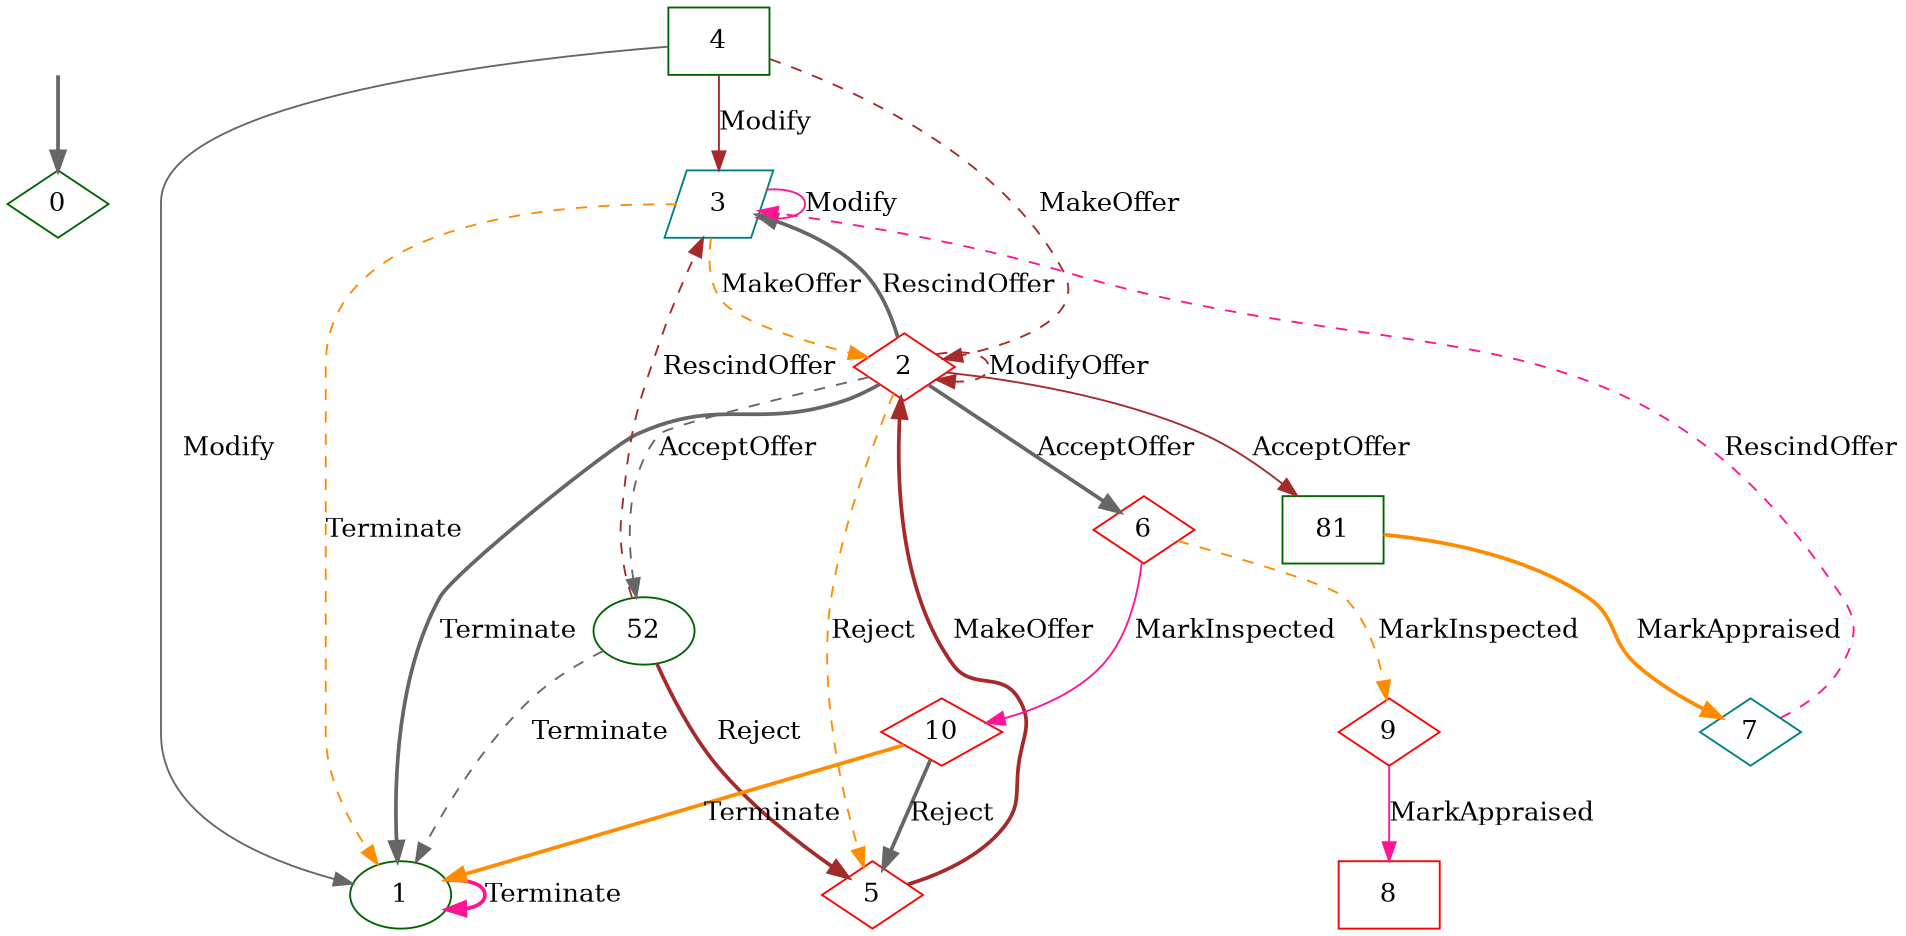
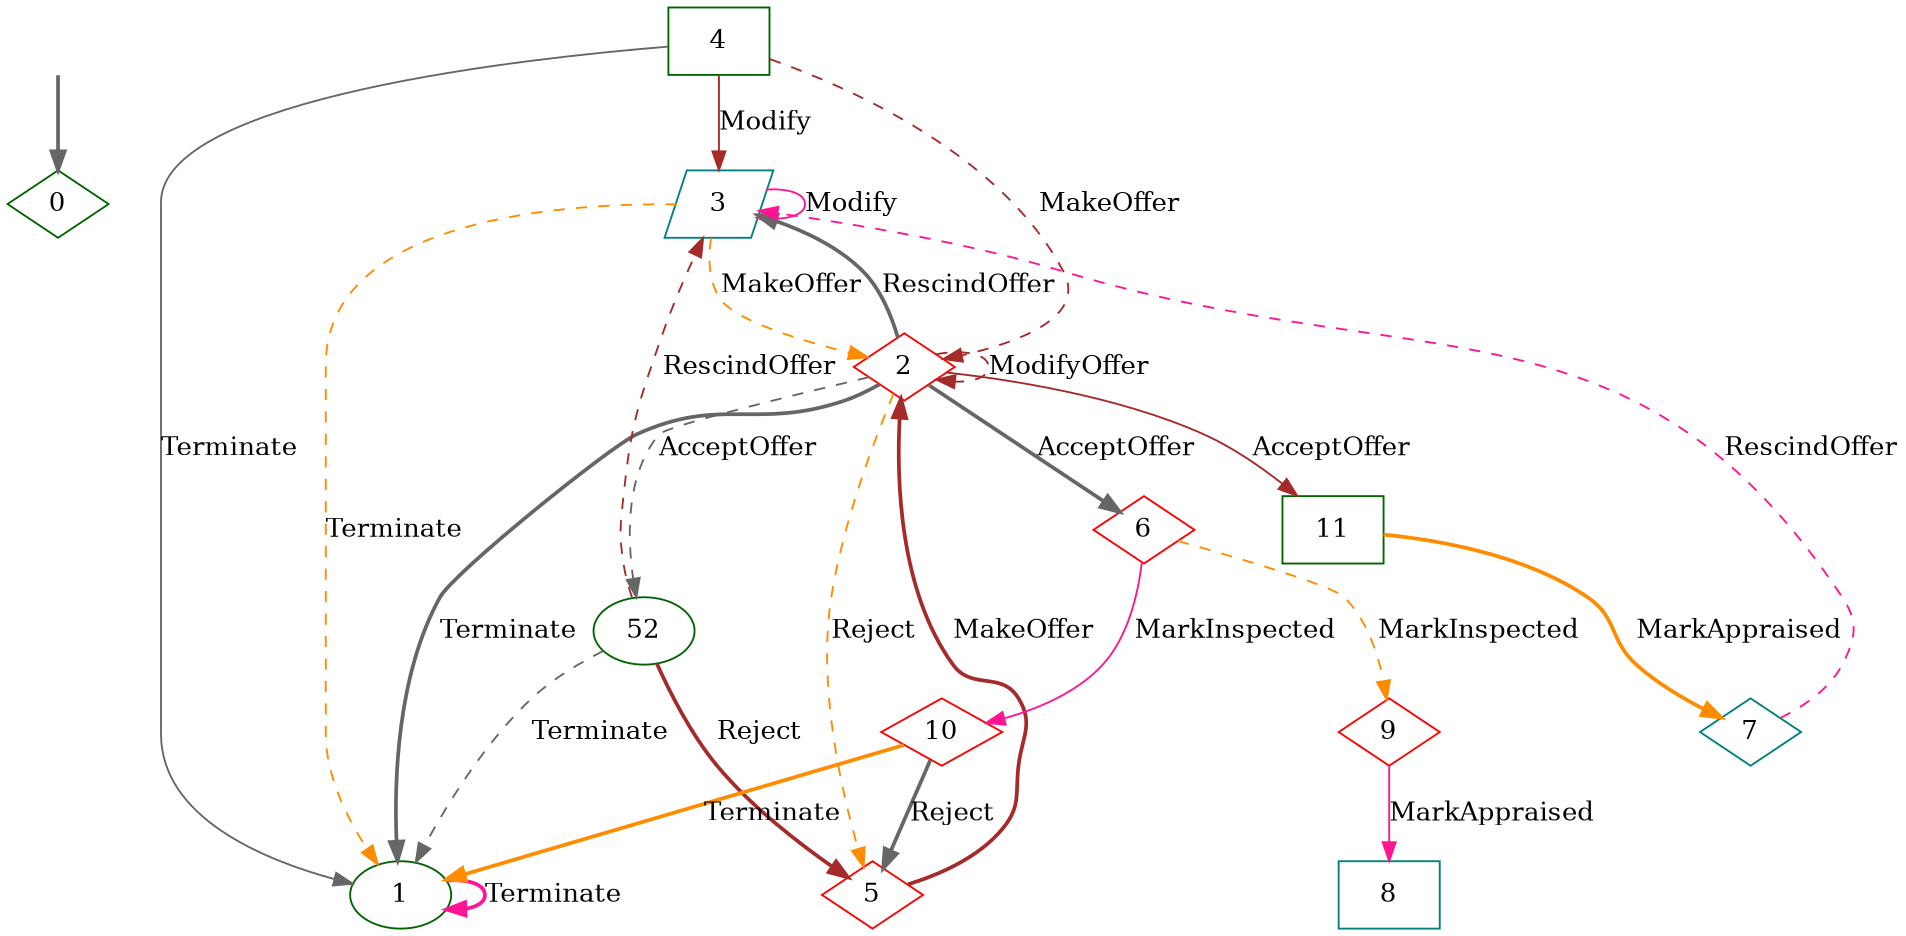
edge "4" -> "1": label "Modify" -> "Terminate"
node "81": label "81" -> "11"
node "8": color red -> teal
